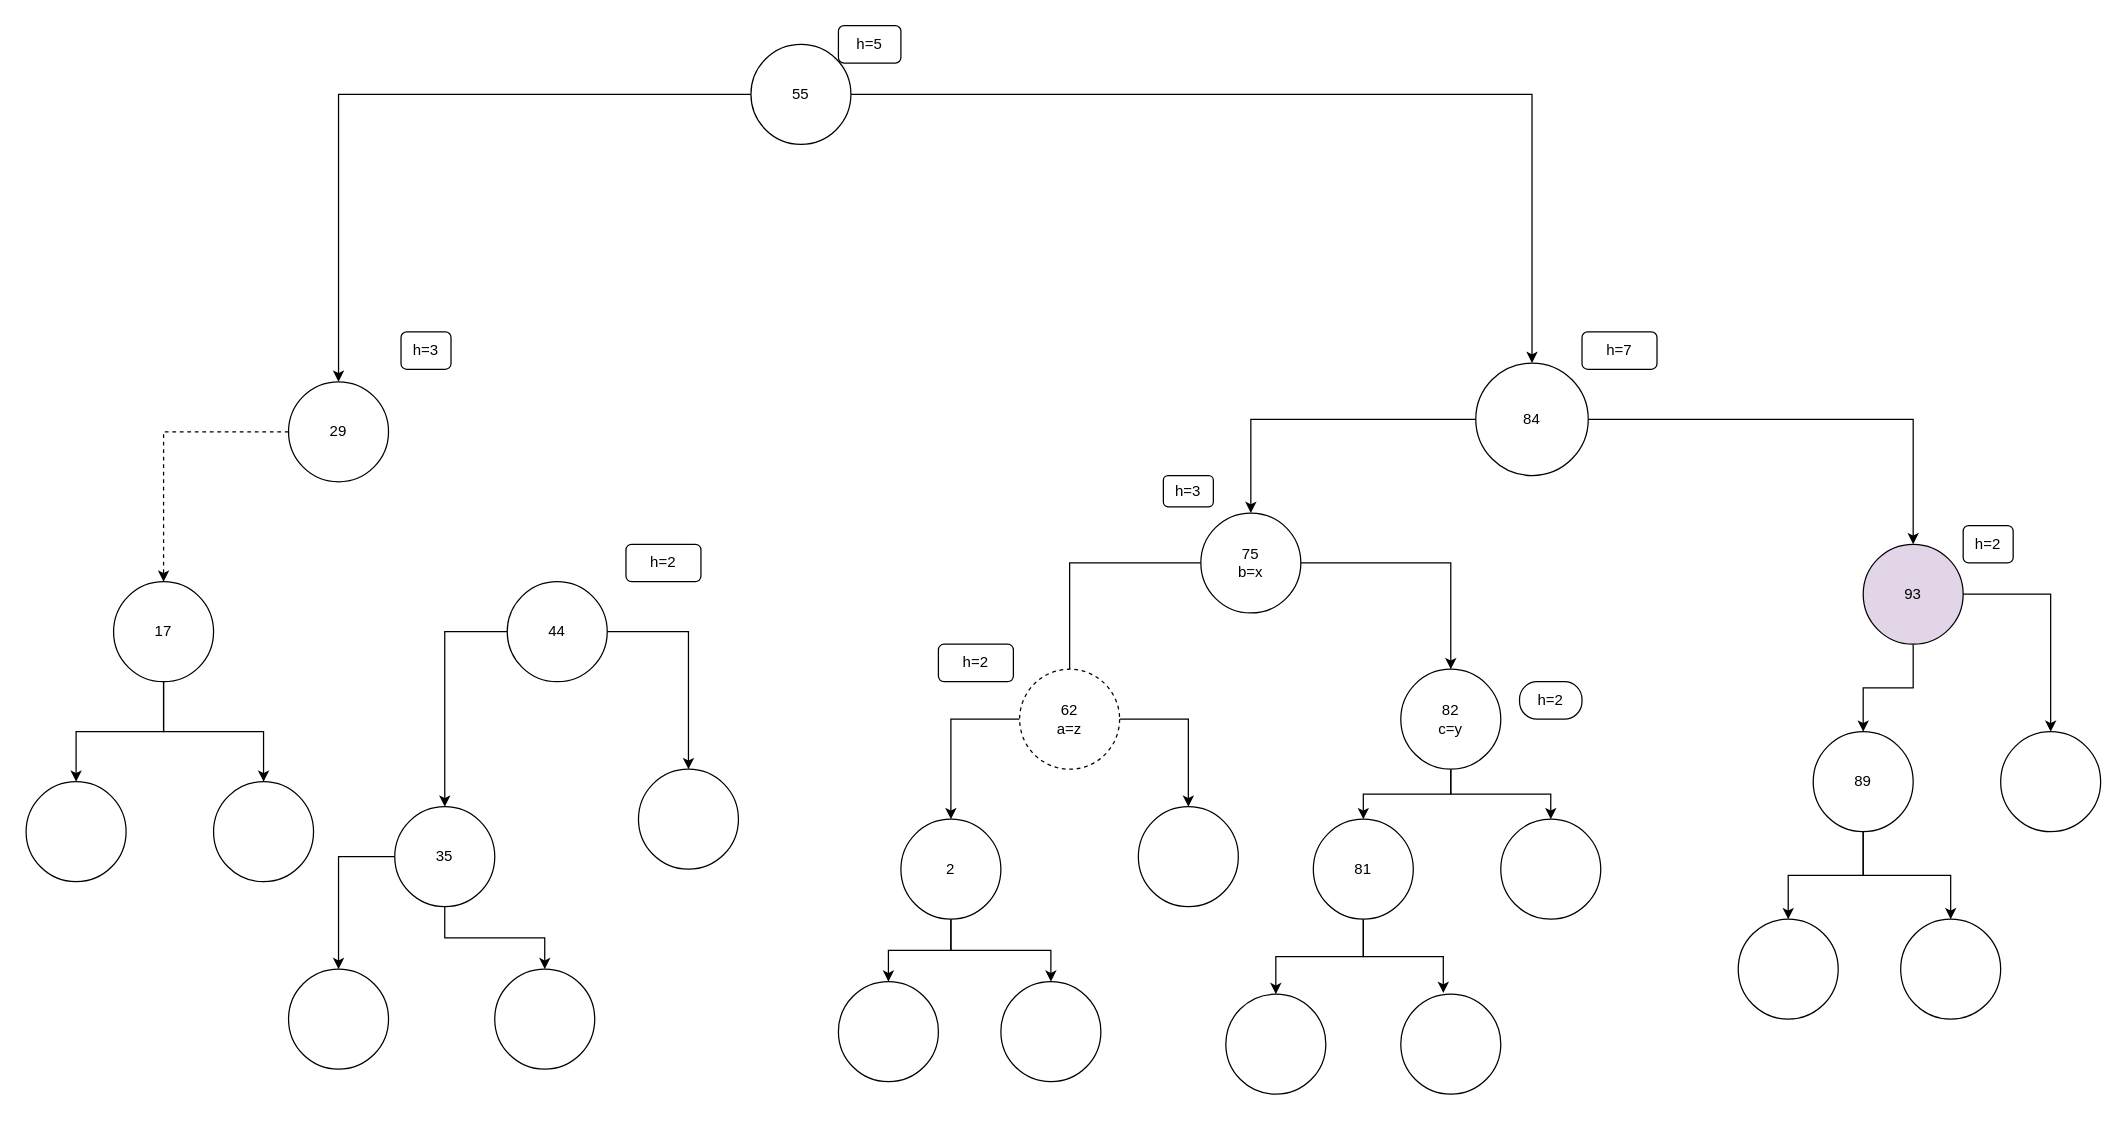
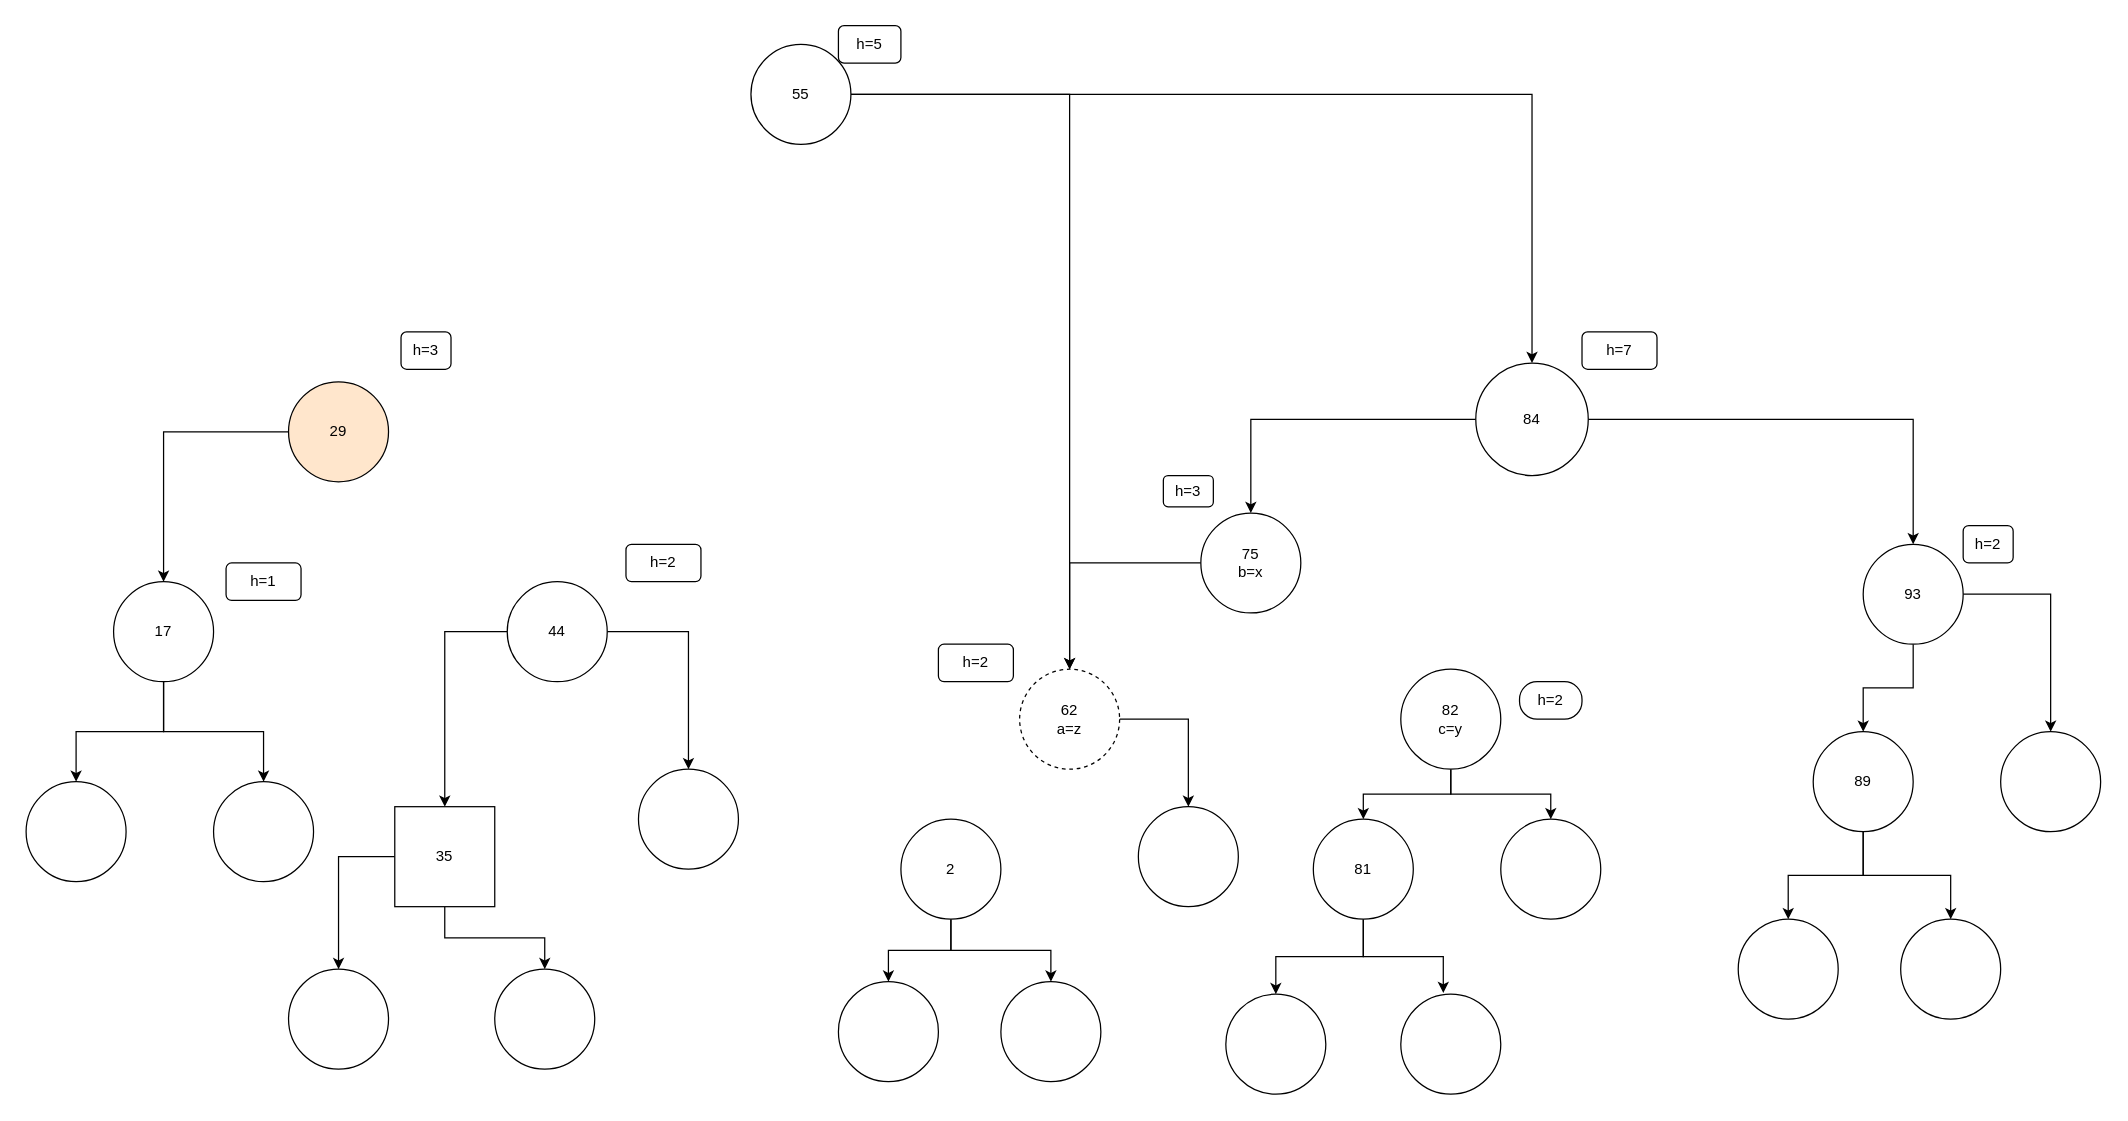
edge "55" -> "29": now "55" -> "62 a=z"
node "29": fillcolor #ffffff -> #ffe6cc
edge "29" -> "17": style dashed -> solid
edge "75 b=x" -> "82 c=y": removed
node "h=1": added
node "93": fillcolor #e1d5e7 -> #ffffff
edge "75 b=x" -- "62 a=z": arrowhead none -> classic
edge "62 a=z" -> "2": removed
node "35": shape ellipse -> rectangle
